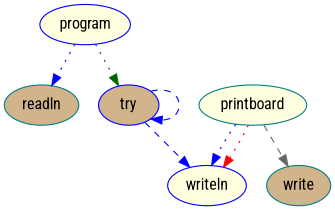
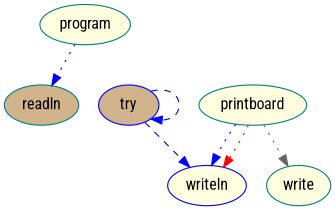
node "program": color blue -> teal
edge "program" -> "try": removed
edge "printboard" -> "write": style dashed -> dotted
node "write": fillcolor tan -> lightyellow
